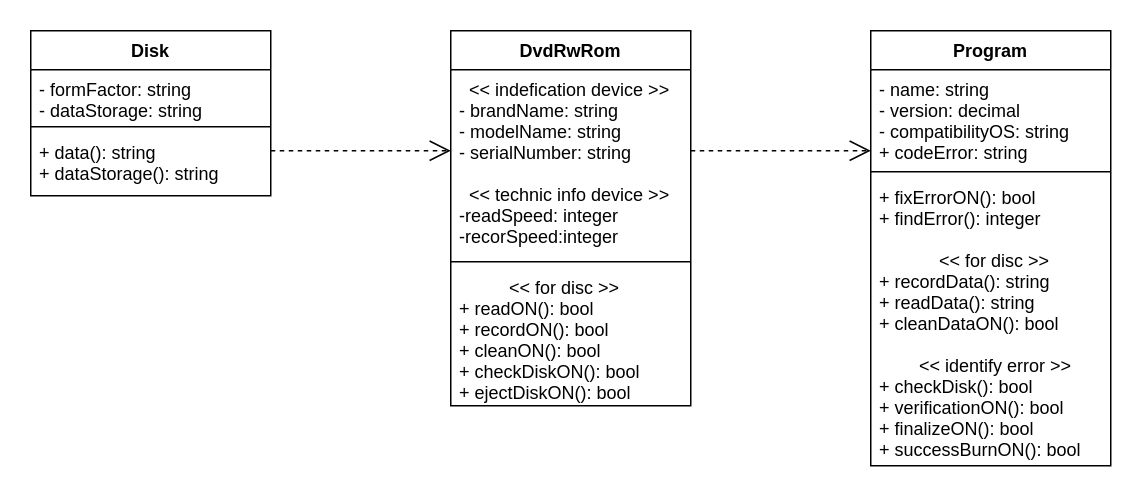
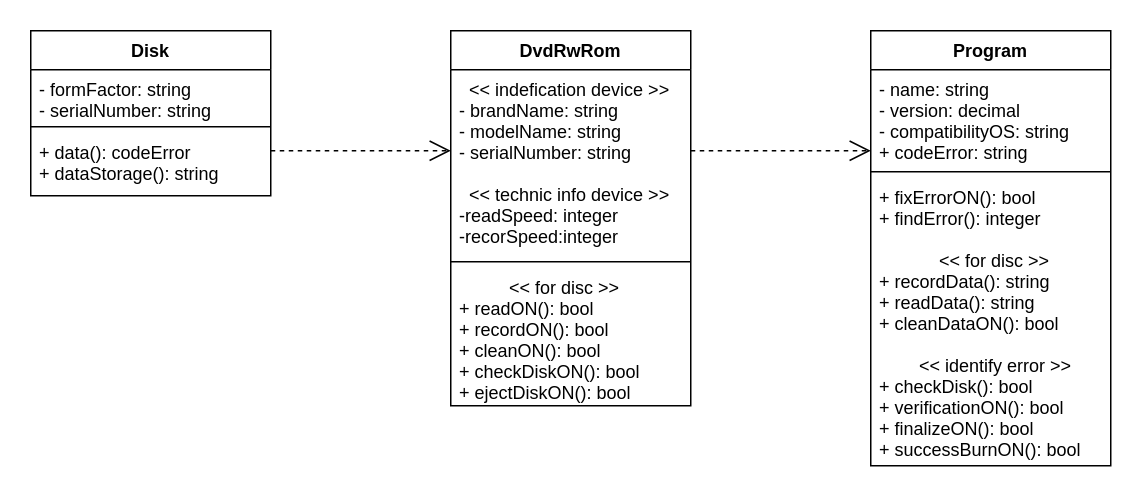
node "- formFactor: string - dataStorage: string": label "- formFactor: string - dataStorage: string" -> "- formFactor: string - serialNumber: string"
node "+ data(): string + dataStorage(): string": label "+ data(): string + dataStorage(): string" -> "+ data(): codeError + dataStorage(): string"
